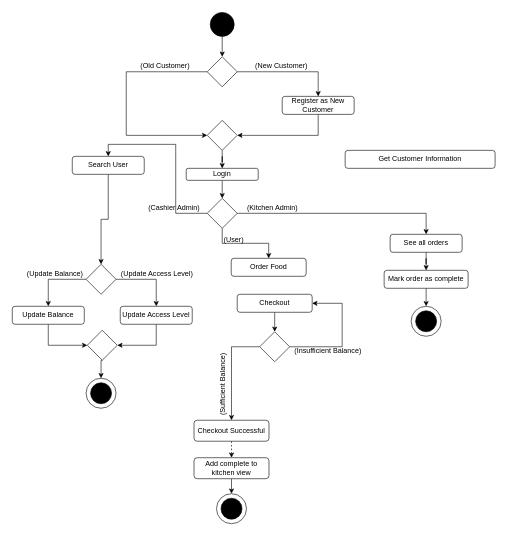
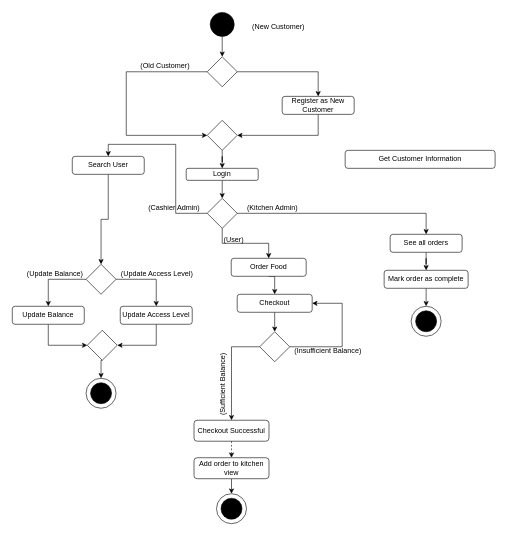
node "(New Customer)": moved (282, 66) -> (279, 27)
edge "Order Food" -> "Checkout": added
node "Add complete to kitchen view": label "Add complete to kitchen view" -> "Add order to kitchen view"
